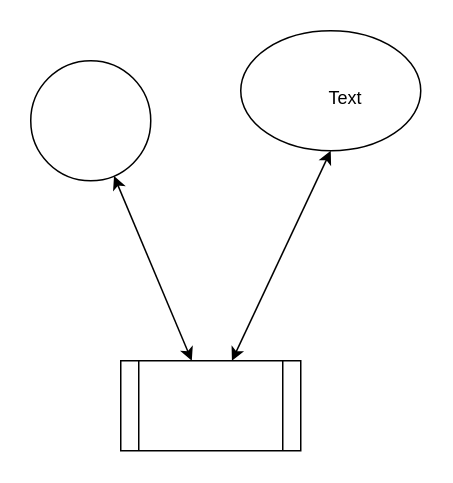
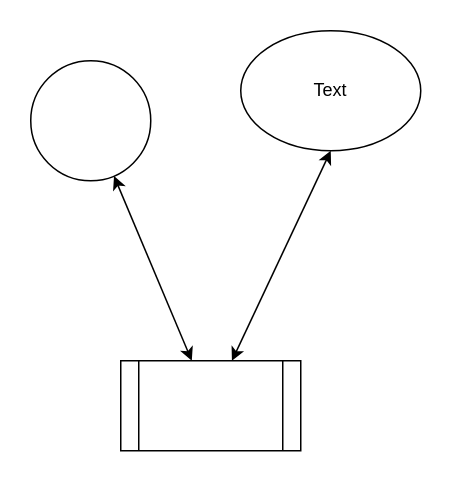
node "Text": moved (346, 98) -> (331, 91)
